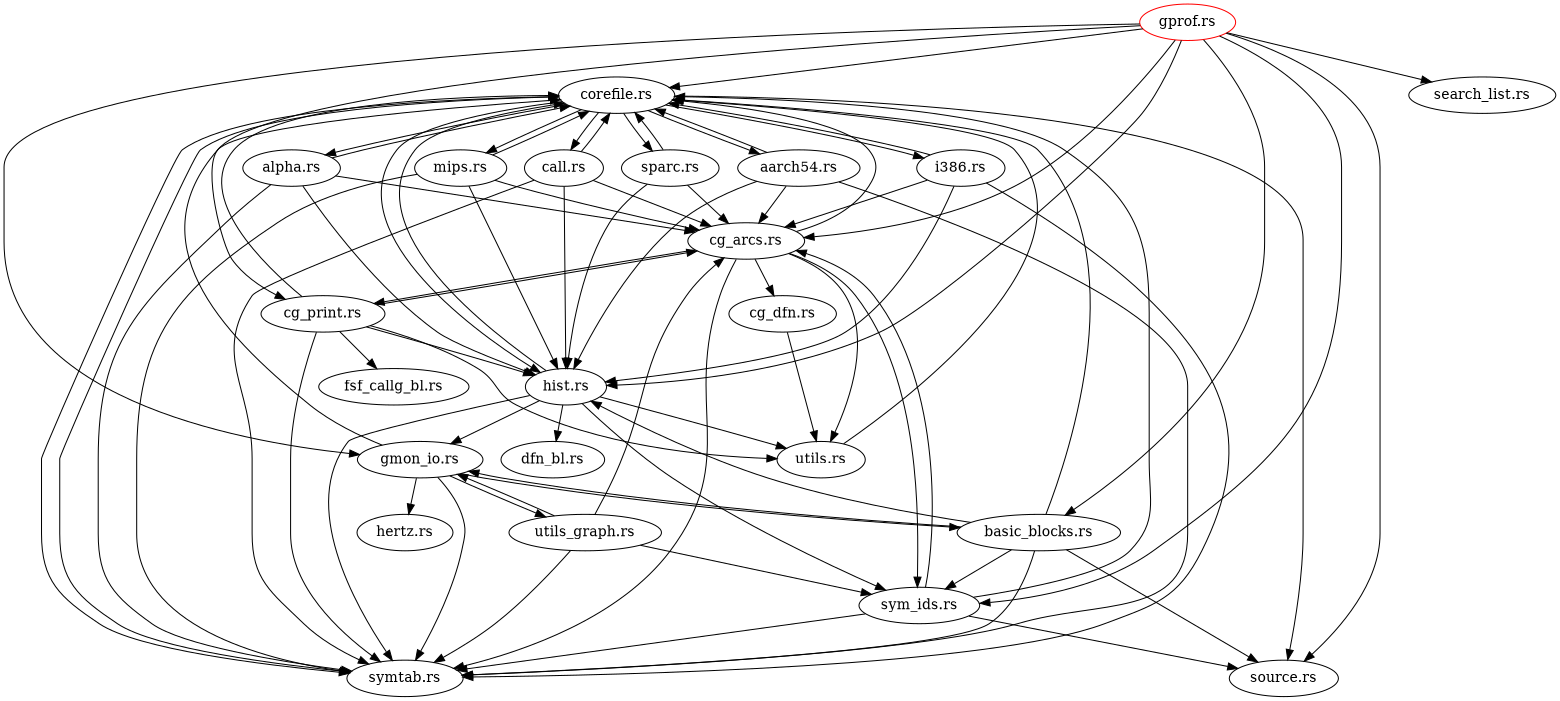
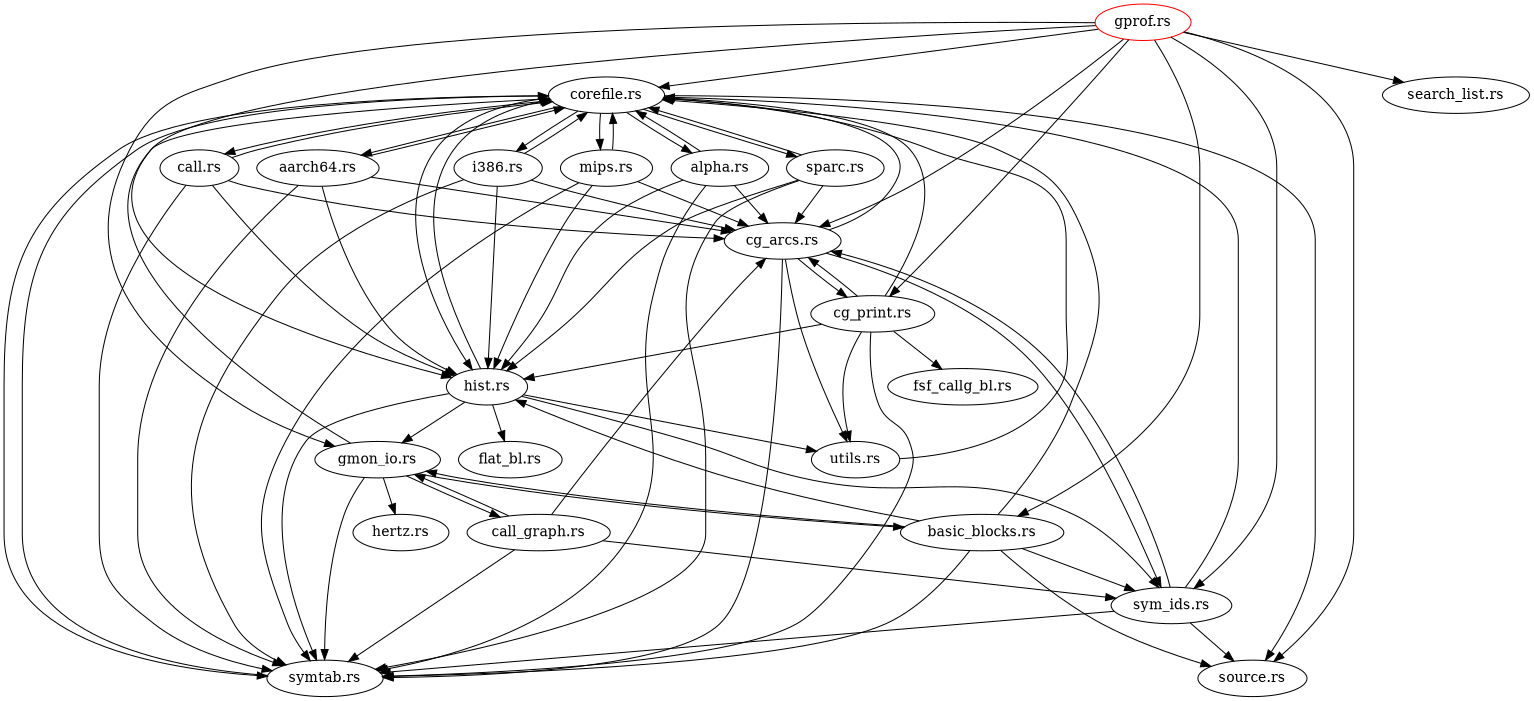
node "aarch54.rs": label "aarch54.rs" -> "aarch64.rs"
node "cg_dfn.rs": removed
node "dfn_bl.rs": label "dfn_bl.rs" -> "flat_bl.rs"
edge "sparc.rs" -> "symtab.rs": added
node "utils_graph.rs": label "utils_graph.rs" -> "call_graph.rs"
